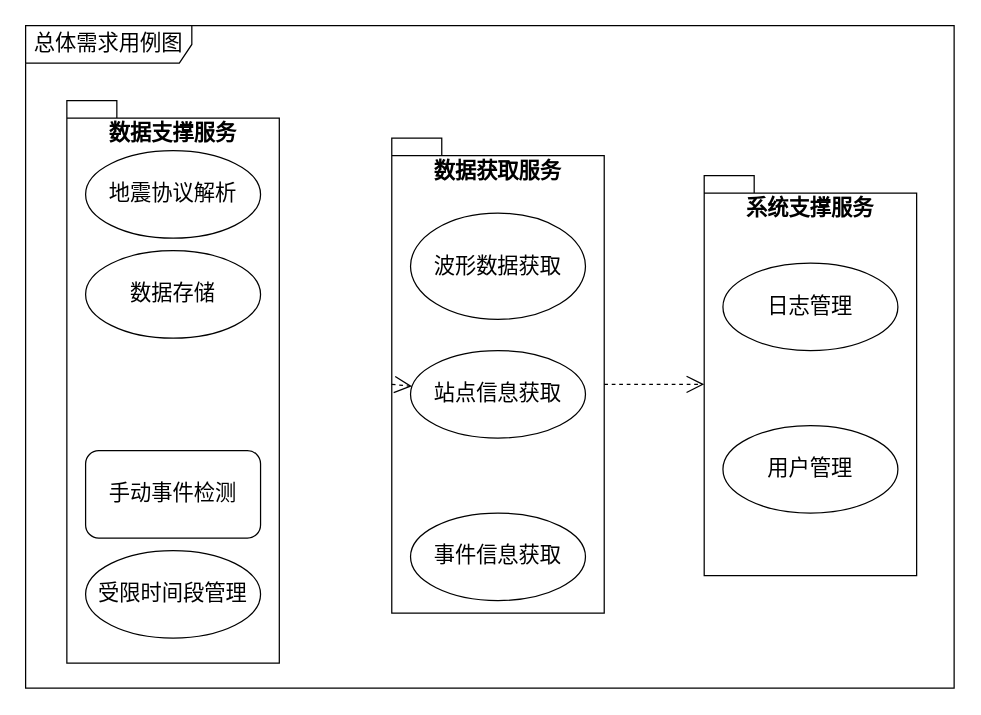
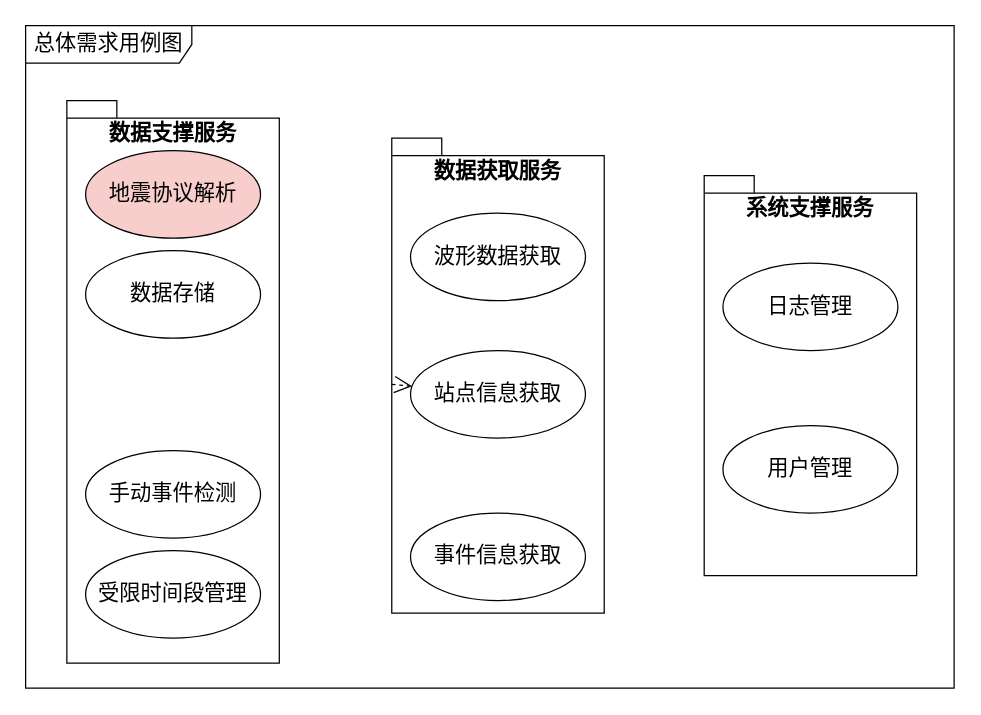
node "地震协议解析": fillcolor #ffffff -> #f8cecc
node "波形数据获取": size 175x106 -> 175x88
edge "数据获取服务" -> "系统支撑服务": removed
node "手动事件检测": shape rounded rectangle -> ellipse
